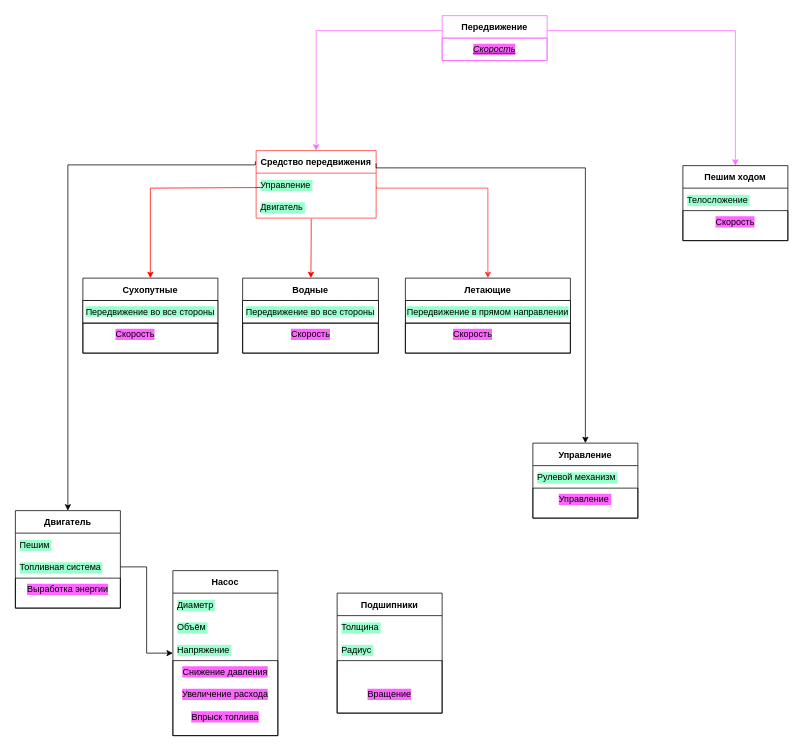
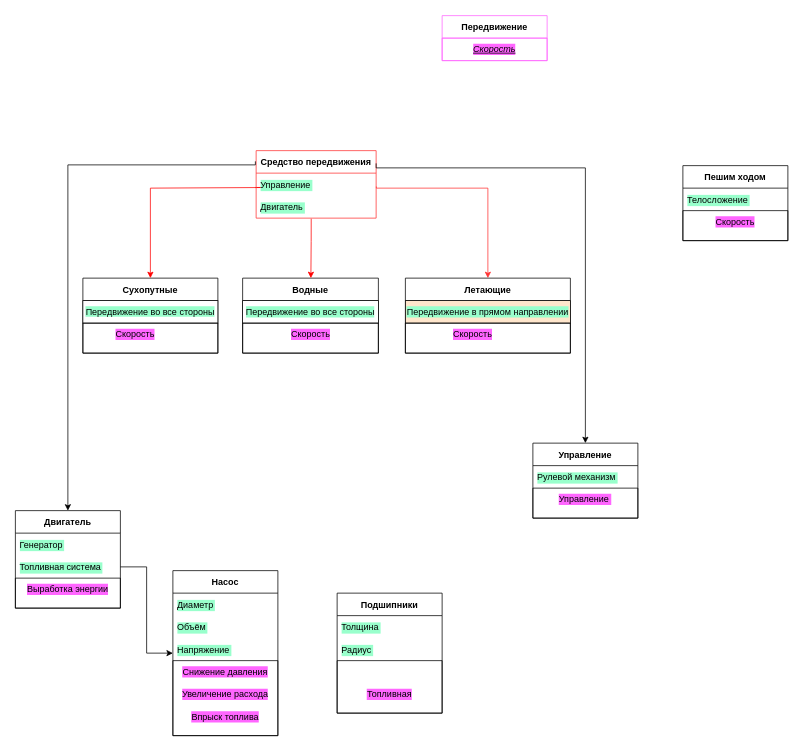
edge "Передвижение" -> "Средство передвижения": removed
edge "Передвижение" -> "Пешим ходом": removed
node "Передвижение в прямом направлении": fillcolor #ffffff -> #ffe6cc
node "Пешим": label "Пешим" -> "Генератор"
node "Вращение": label "Вращение" -> "Топливная"
